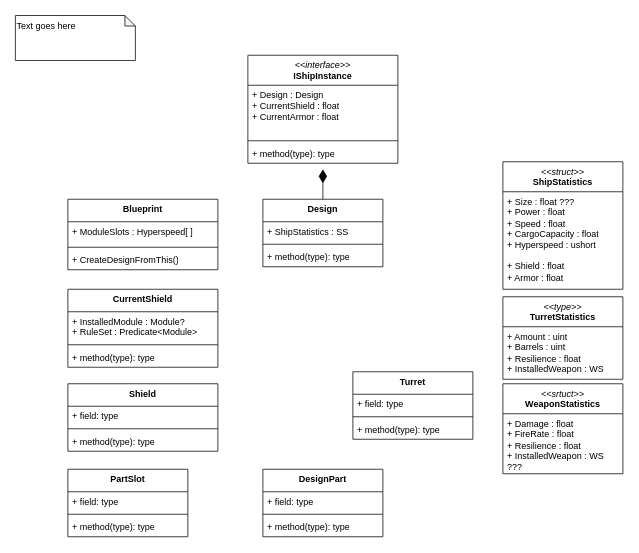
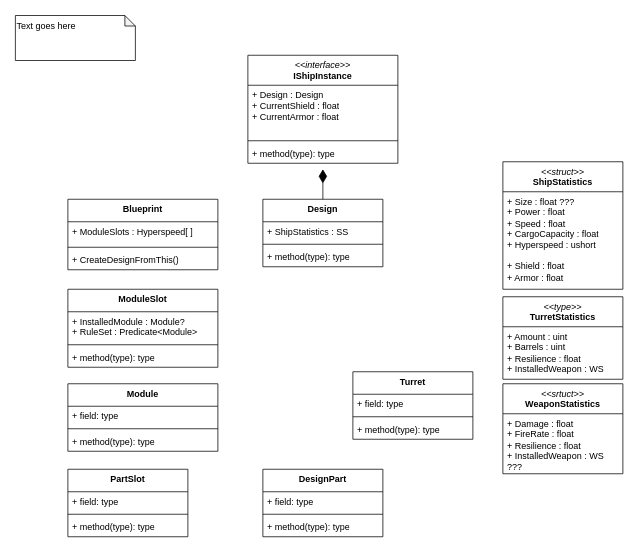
node "CurrentShield": label "CurrentShield" -> "ModuleSlot"
node "Shield": label "Shield" -> "Module"
